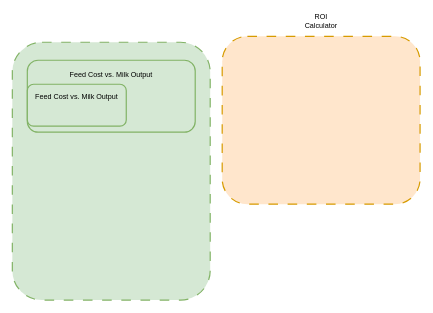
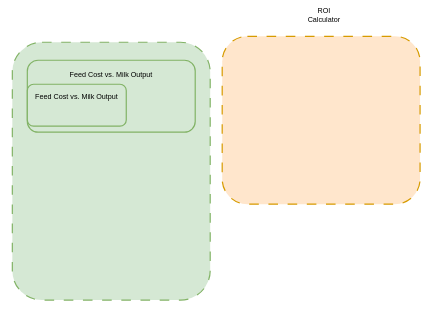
node "ROI Calculator": moved (321, 21) -> (324, 15)
